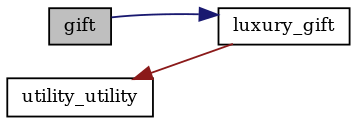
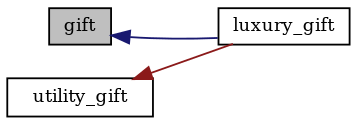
edge "gift" -> "luxury_gift": reversed
node "utility_utility": label "utility_utility" -> "utility_gift"
